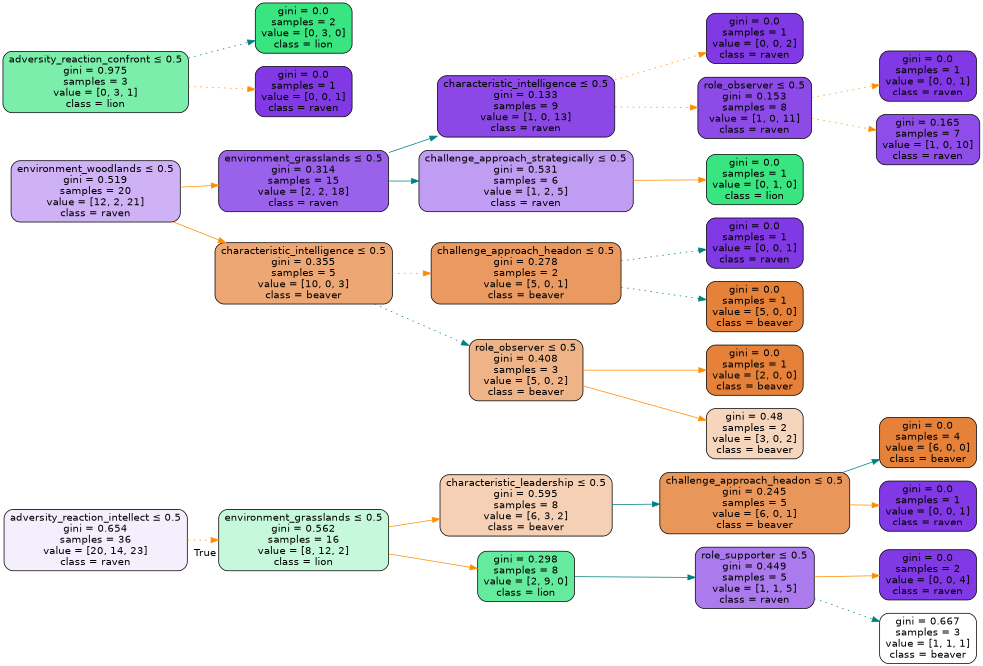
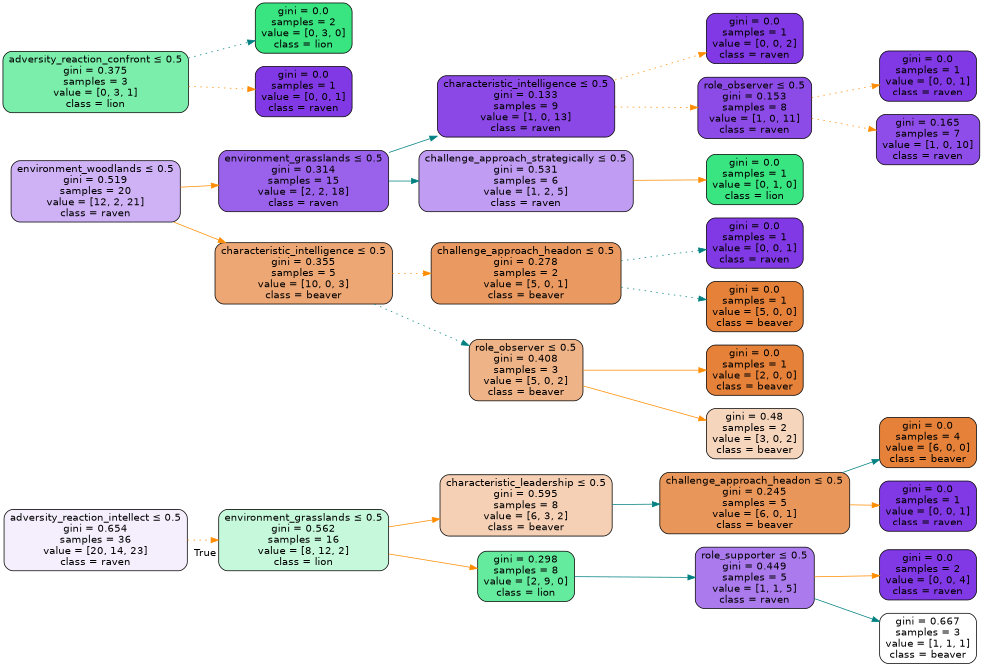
node "adversity_reaction_confront ≤ 0.5": text "gini = 0.975" -> "gini = 0.375"
edge "role_supporter ≤ 0.5" -> "gini = 0.667": style dotted -> solid
